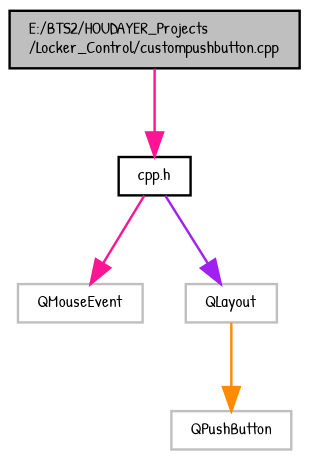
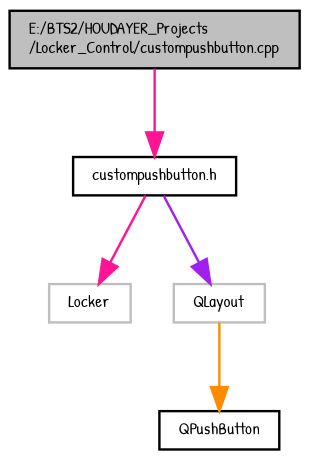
node "cpp.h": label "cpp.h" -> "custompushbutton.h"
node "QMouseEvent": label "QMouseEvent" -> "Locker"
node "QPushButton": color grey75 -> black
